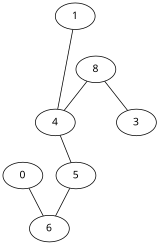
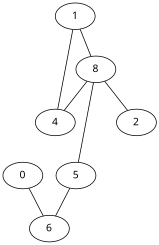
edge "1" -- "8": added
node "3": label "3" -> "2"
edge "4" -- "5": now "8" -- "5"
